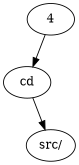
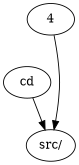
edge "4" -> "cd": now "4" -> "src/"
